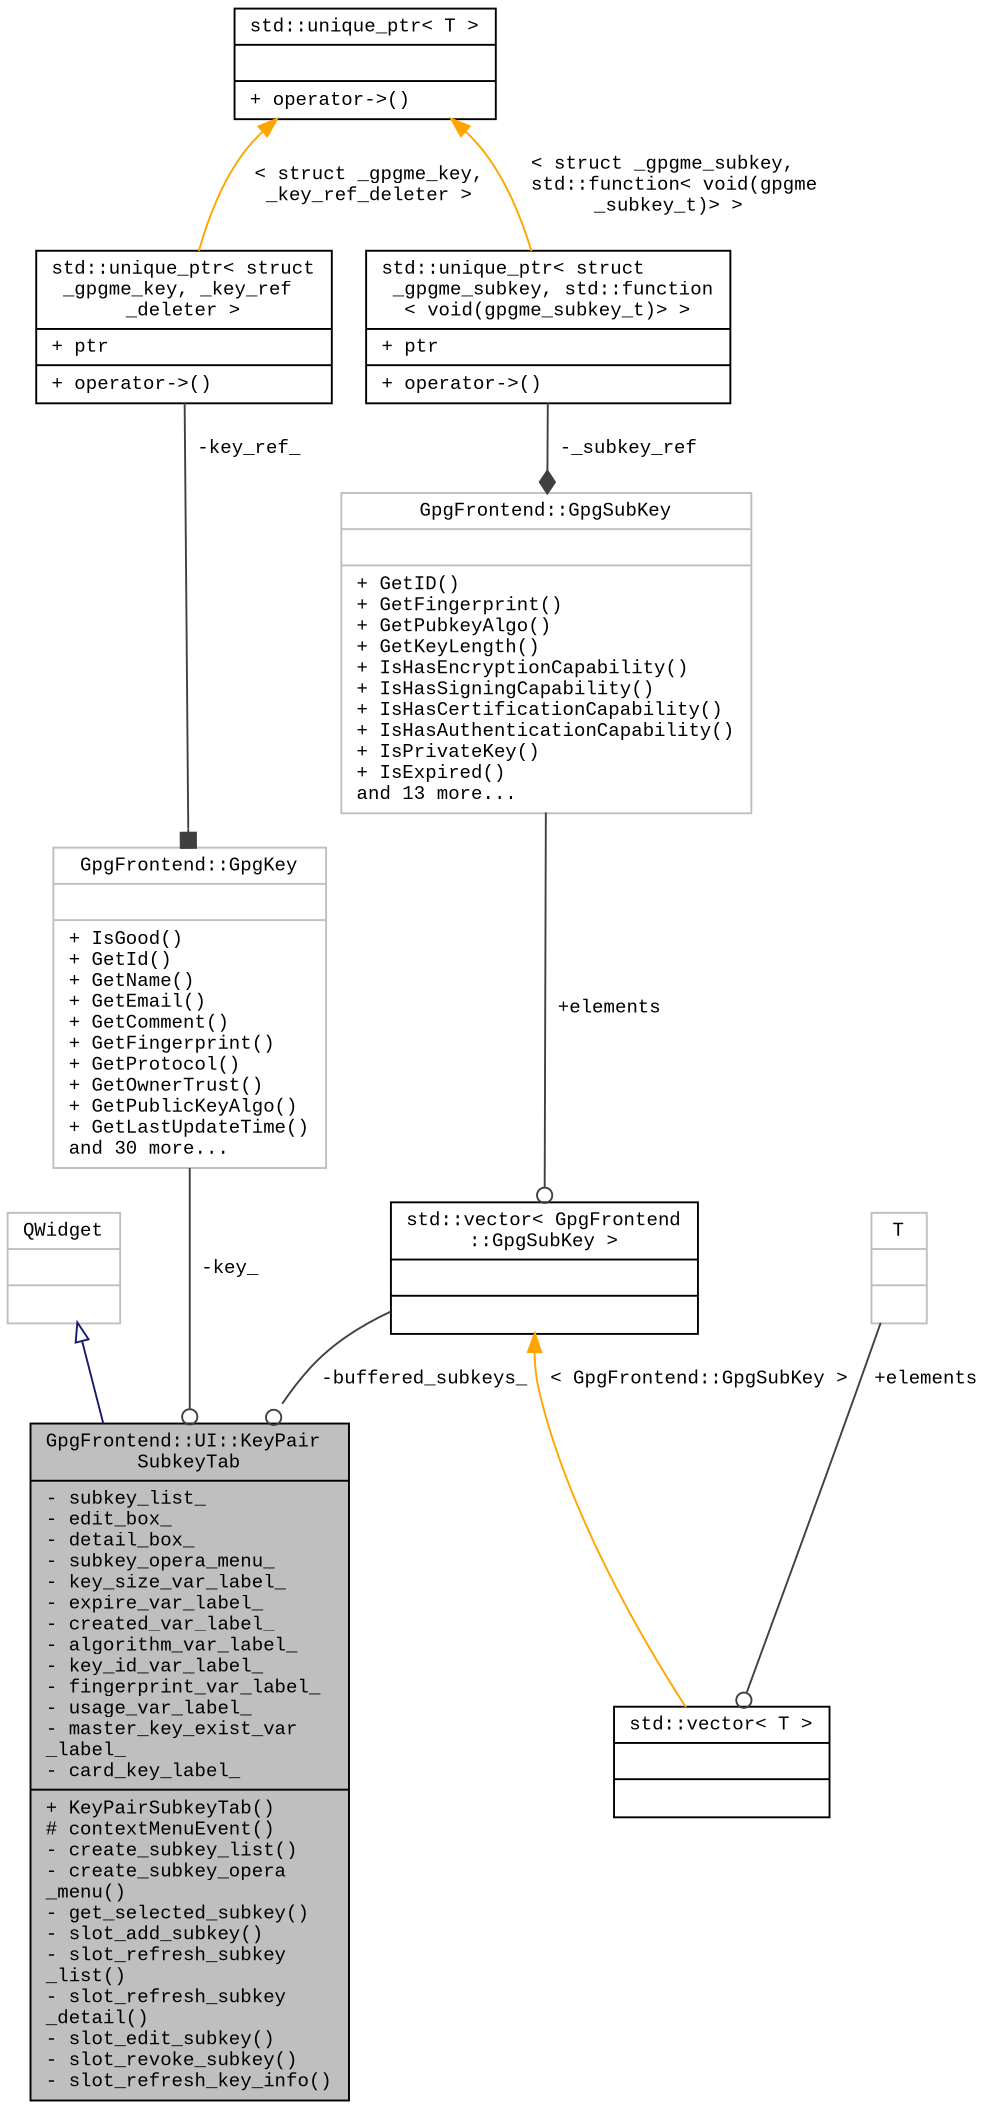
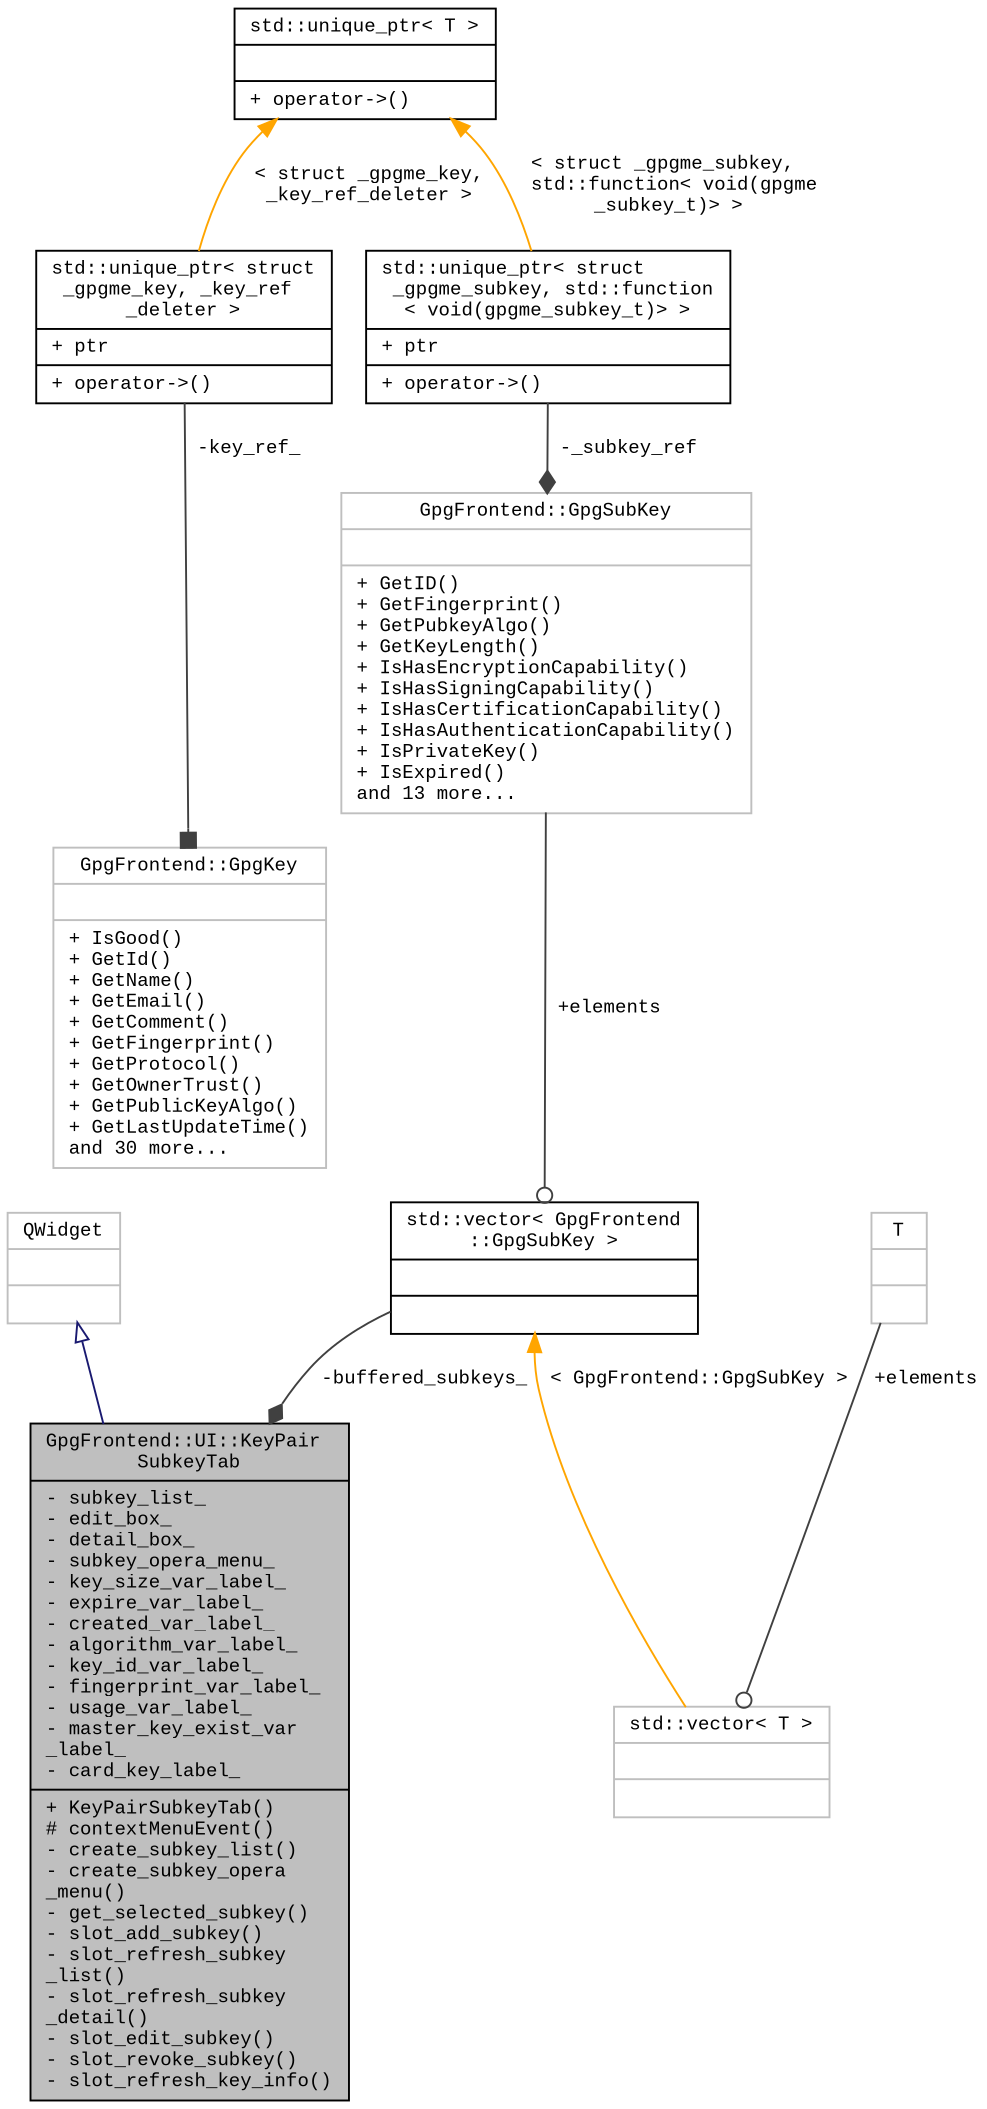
edge "GpgFrontend::GpgKey" -> "GpgFrontend::UI::KeyPair": removed, label "-key_"
edge "std::vector< GpgFrontend" -> "GpgFrontend::UI::KeyPair": arrowhead odot -> diamond
node "std::vector< T >": color black -> grey75
